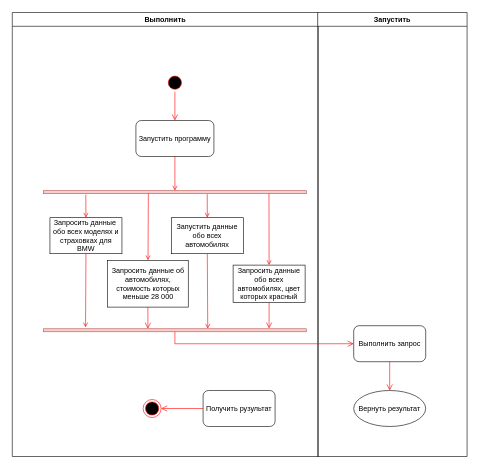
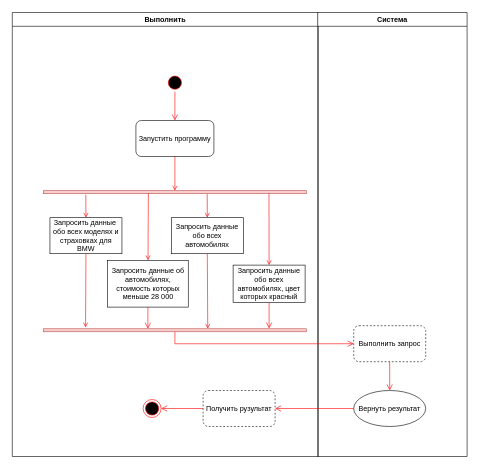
node "Запустить": label "Запустить" -> "Система"
node "Запустить данные обо всех автомобилях": label "Запустить данные обо всех автомобилях" -> "Запросить данные обо всех автомобилях"
node "Выполнить запрос": style solid -> dashed
node "Получить рузультат": style solid -> dashed
edge "Вернуть результат" -> "Получить рузультат": added
